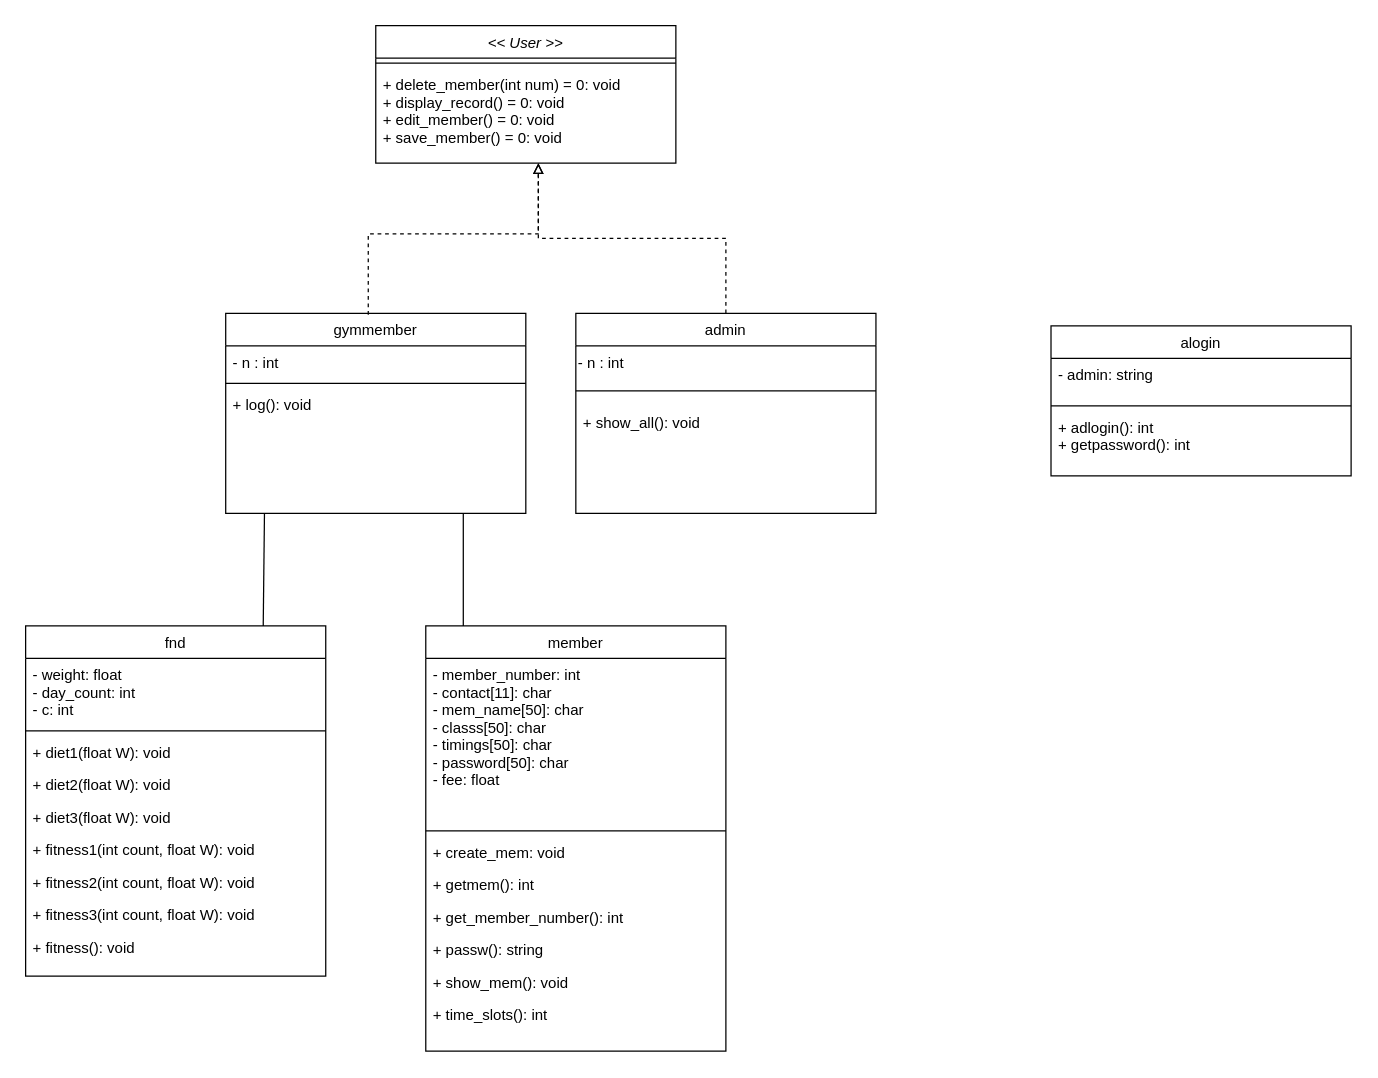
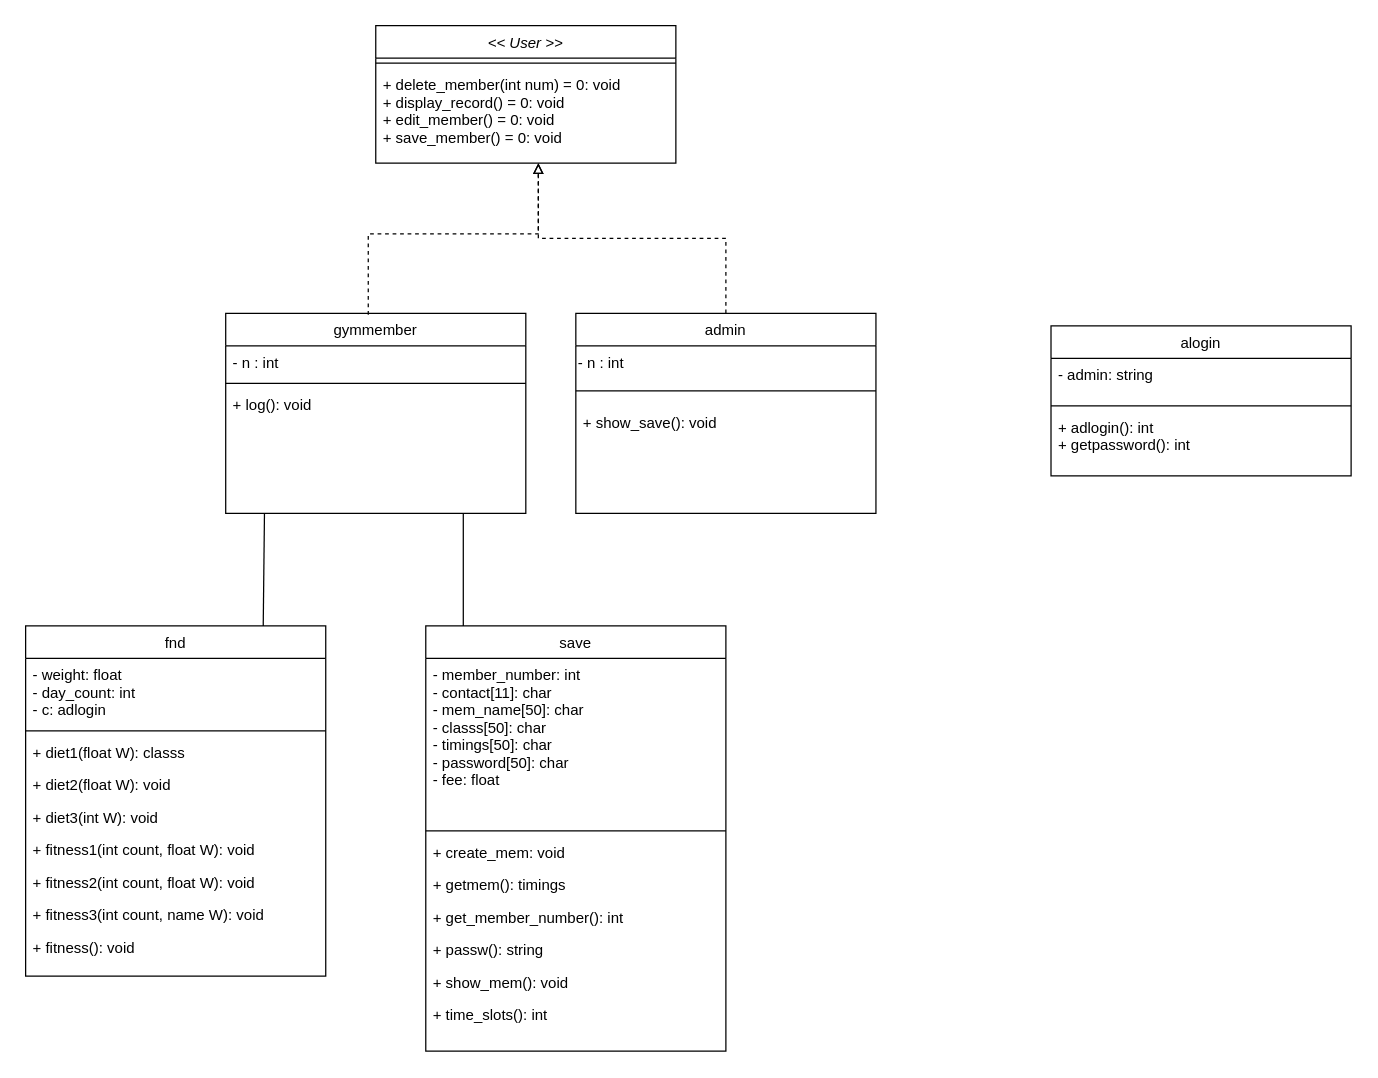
node "+ show_all(): void": label "+ show_all(): void" -> "+ show_save(): void"
node "member": label "member" -> "save"
node "- weight: float - day_count: int - c: int": label "- weight: float - day_count: int - c: int" -> "- weight: float - day_count: int - c: adlogin"
node "+ diet1(float W): void": label "+ diet1(float W): void" -> "+ diet1(float W): classs"
node "+ diet3(float W): void": label "+ diet3(float W): void" -> "+ diet3(int W): void"
node "+ getmem(): int": label "+ getmem(): int" -> "+ getmem(): timings"
node "+ fitness3(int count, float W): void": label "+ fitness3(int count, float W): void" -> "+ fitness3(int count, name W): void"
